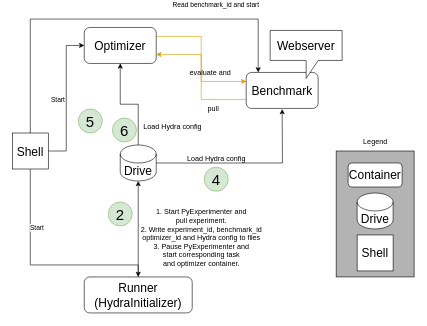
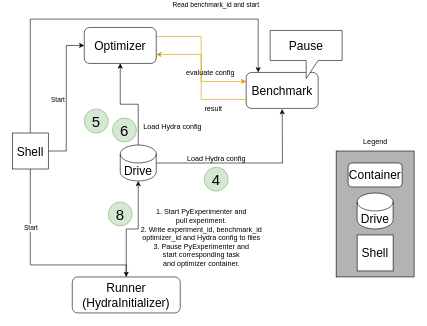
node "Webserver": label "Webserver" -> "Pause"
node "evaluate and": label "evaluate and" -> "evaluate config"
node "pull": label "pull" -> "result"
node "5": moved (90, 121) -> (96, 121)
node "2": label "2" -> "8"
node "Runner (HydraInitializer)": moved (138, 295) -> (126, 295)
